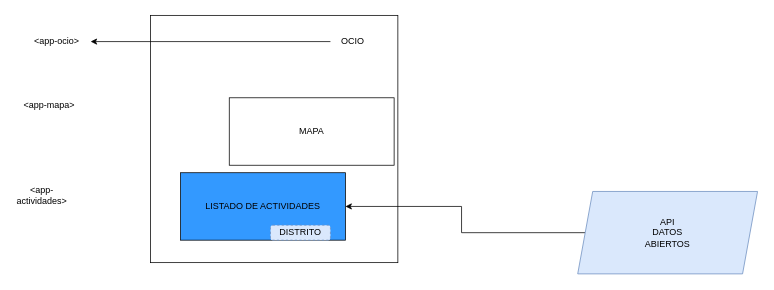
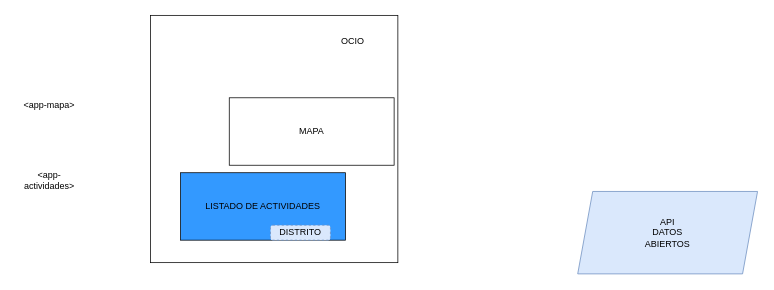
node "<app-ocio>": removed
edge "OCIO" -> "<app-ocio>": removed
node "<app-actividades>": moved (42, 195) -> (49, 180)
edge "API DATOS ABIERTOS" -> "LISTADO DE ACTIVIDADES": removed
